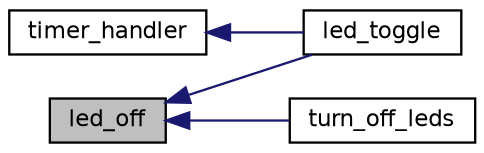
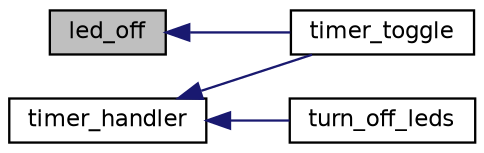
node "led_toggle": label "led_toggle" -> "timer_toggle"
edge "turn_off_leds" -> "led_off": now "turn_off_leds" -> "timer_handler"
